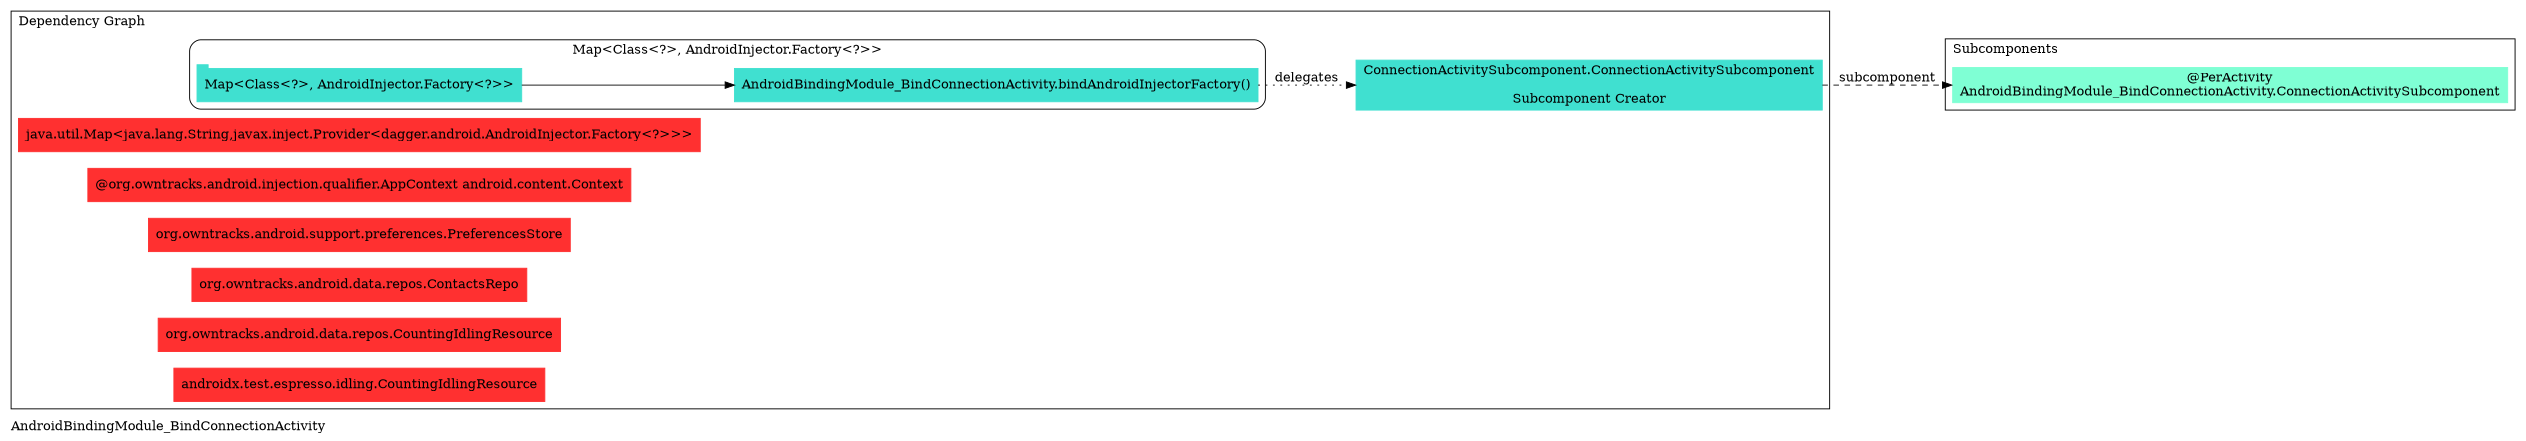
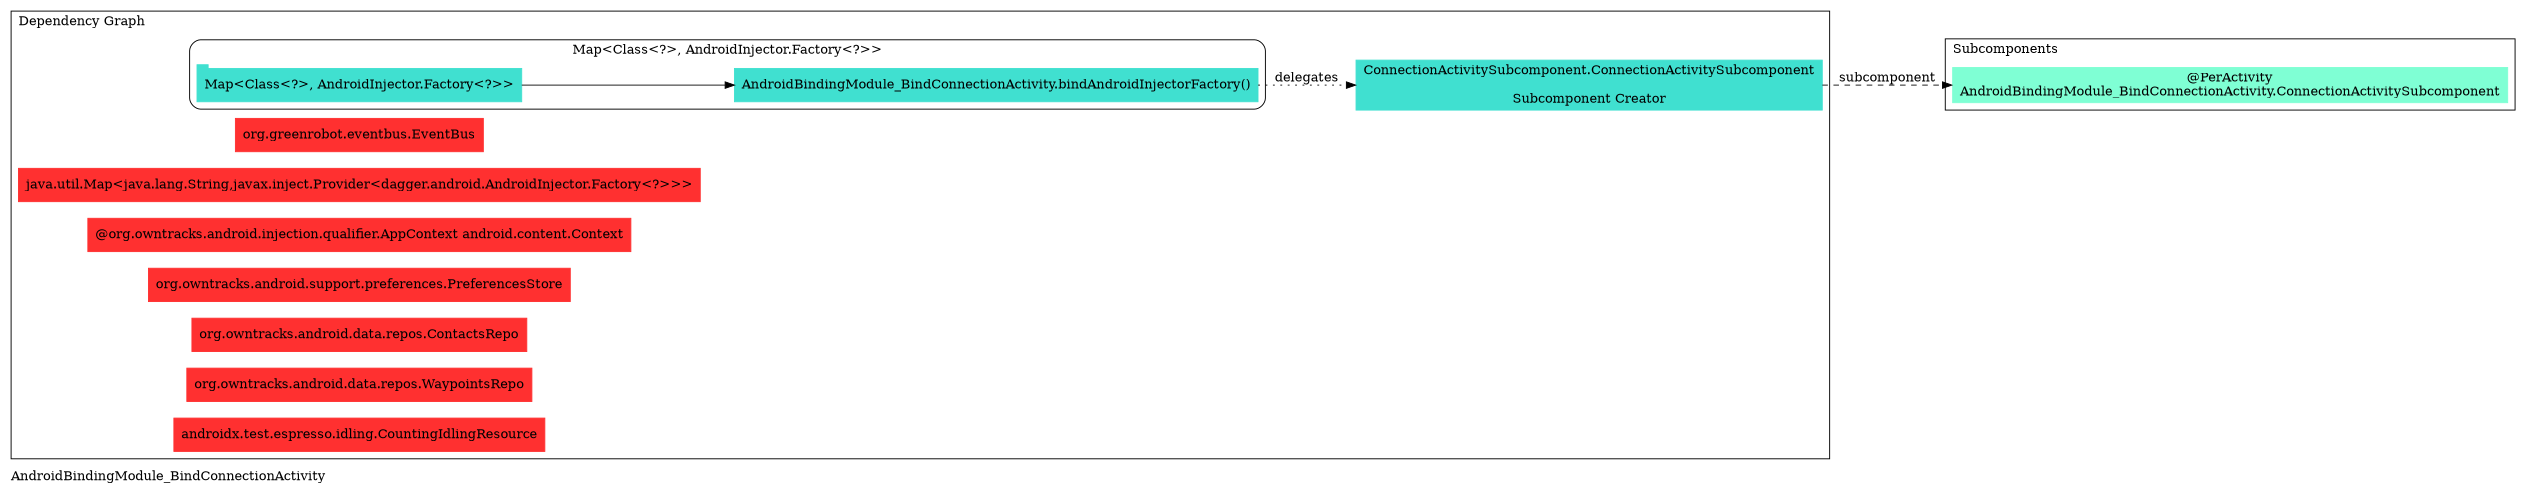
node "org.greenrobot.eventbus.EventBus": added
node "org.owntracks.android.data.repos.CountingIdlingResource": label "org.owntracks.android.data.repos.CountingIdlingResource" -> "org.owntracks.android.data.repos.WaypointsRepo"
